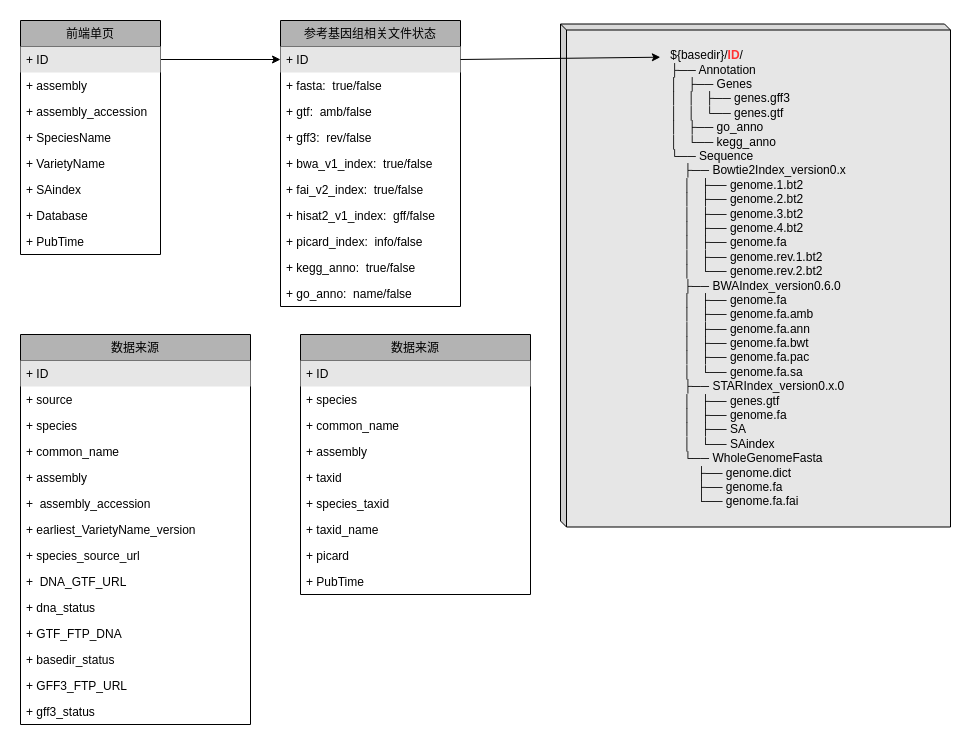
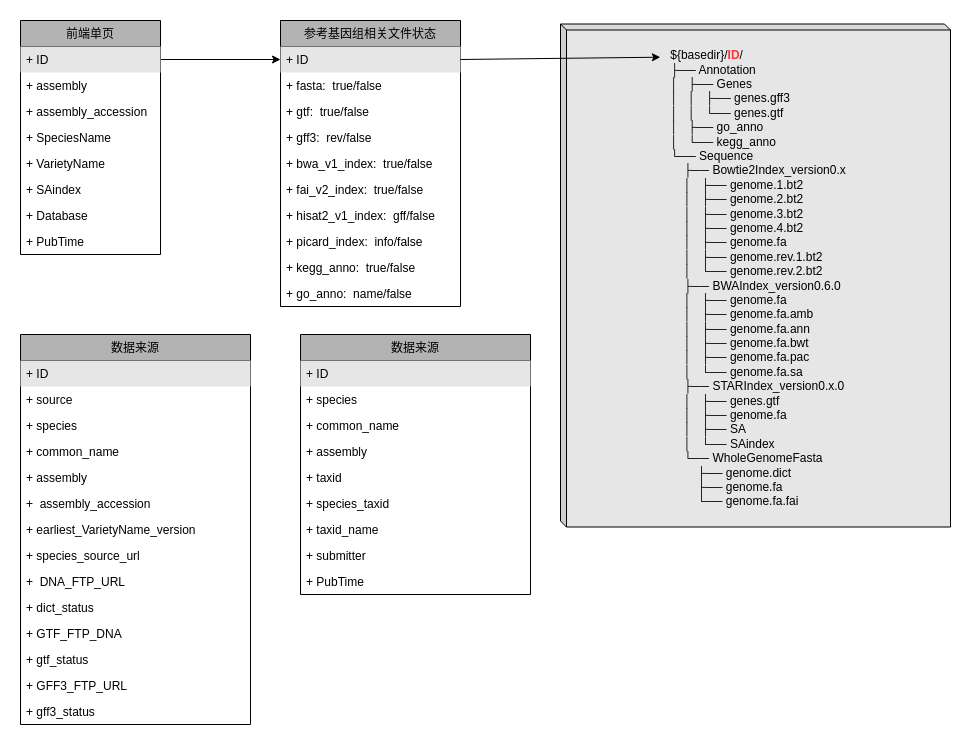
node "+ gtf: amb/false": label "+ gtf: amb/false" -> "+ gtf: true/false"
node "+ picard": label "+ picard" -> "+ submitter"
node "+ DNA_GTF_URL": label "+ DNA_GTF_URL" -> "+ DNA_FTP_URL"
node "+ dna_status": label "+ dna_status" -> "+ dict_status"
node "+ basedir_status": label "+ basedir_status" -> "+ gtf_status"
